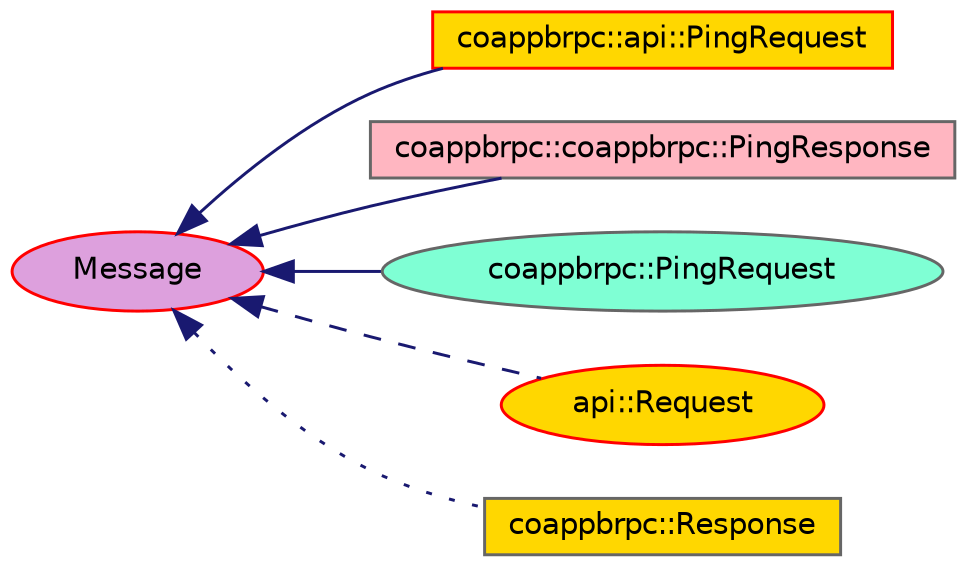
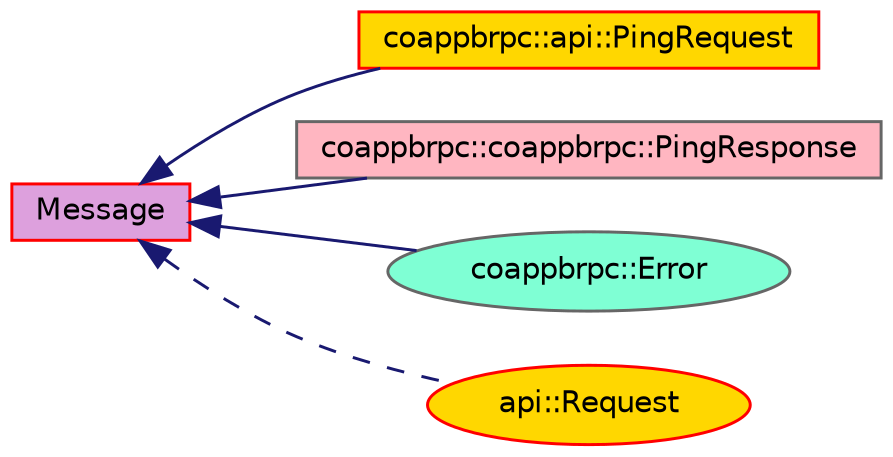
node "Message": shape ellipse -> box
node "coappbrpc::PingRequest": label "coappbrpc::PingRequest" -> "coappbrpc::Error"
node "coappbrpc::Response": removed
